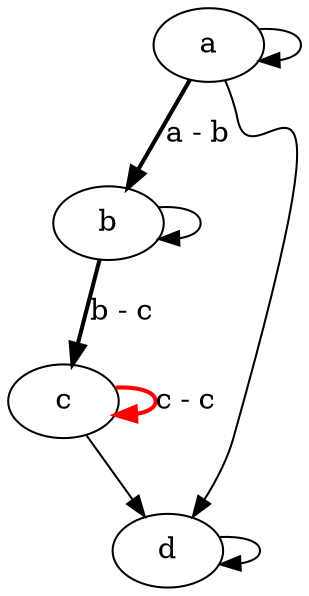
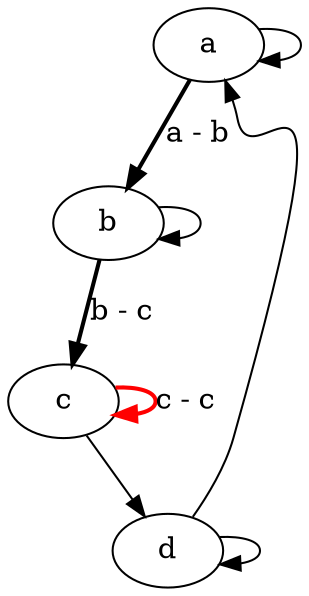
edge "a" -> "d": reversed
